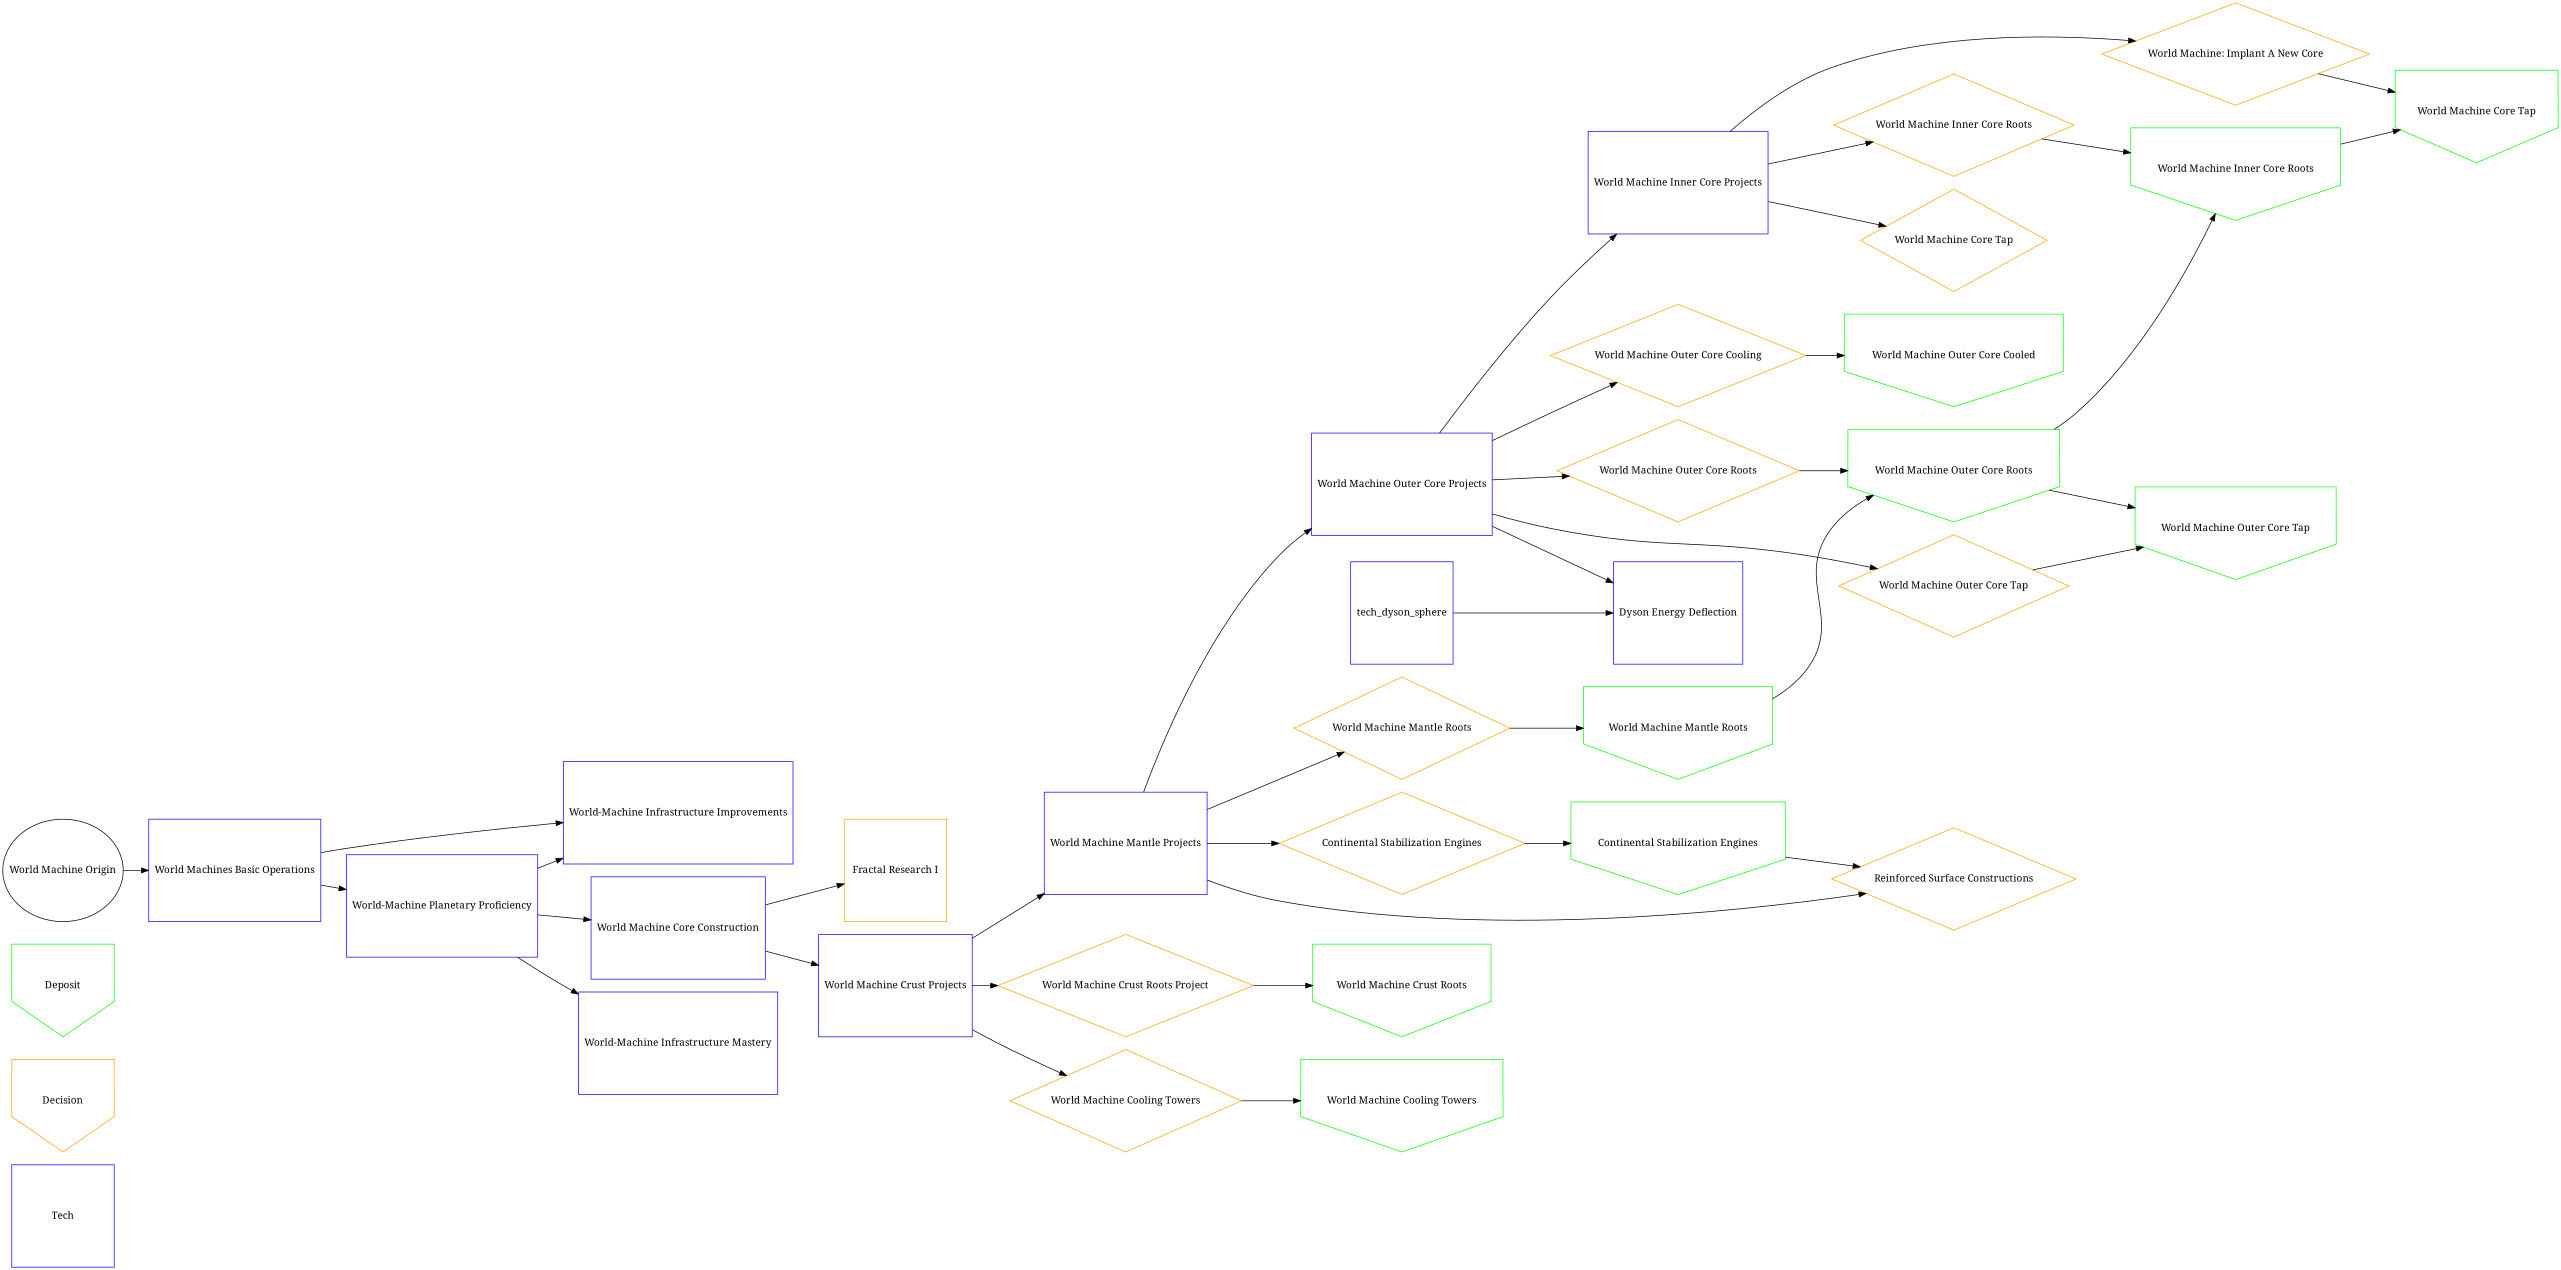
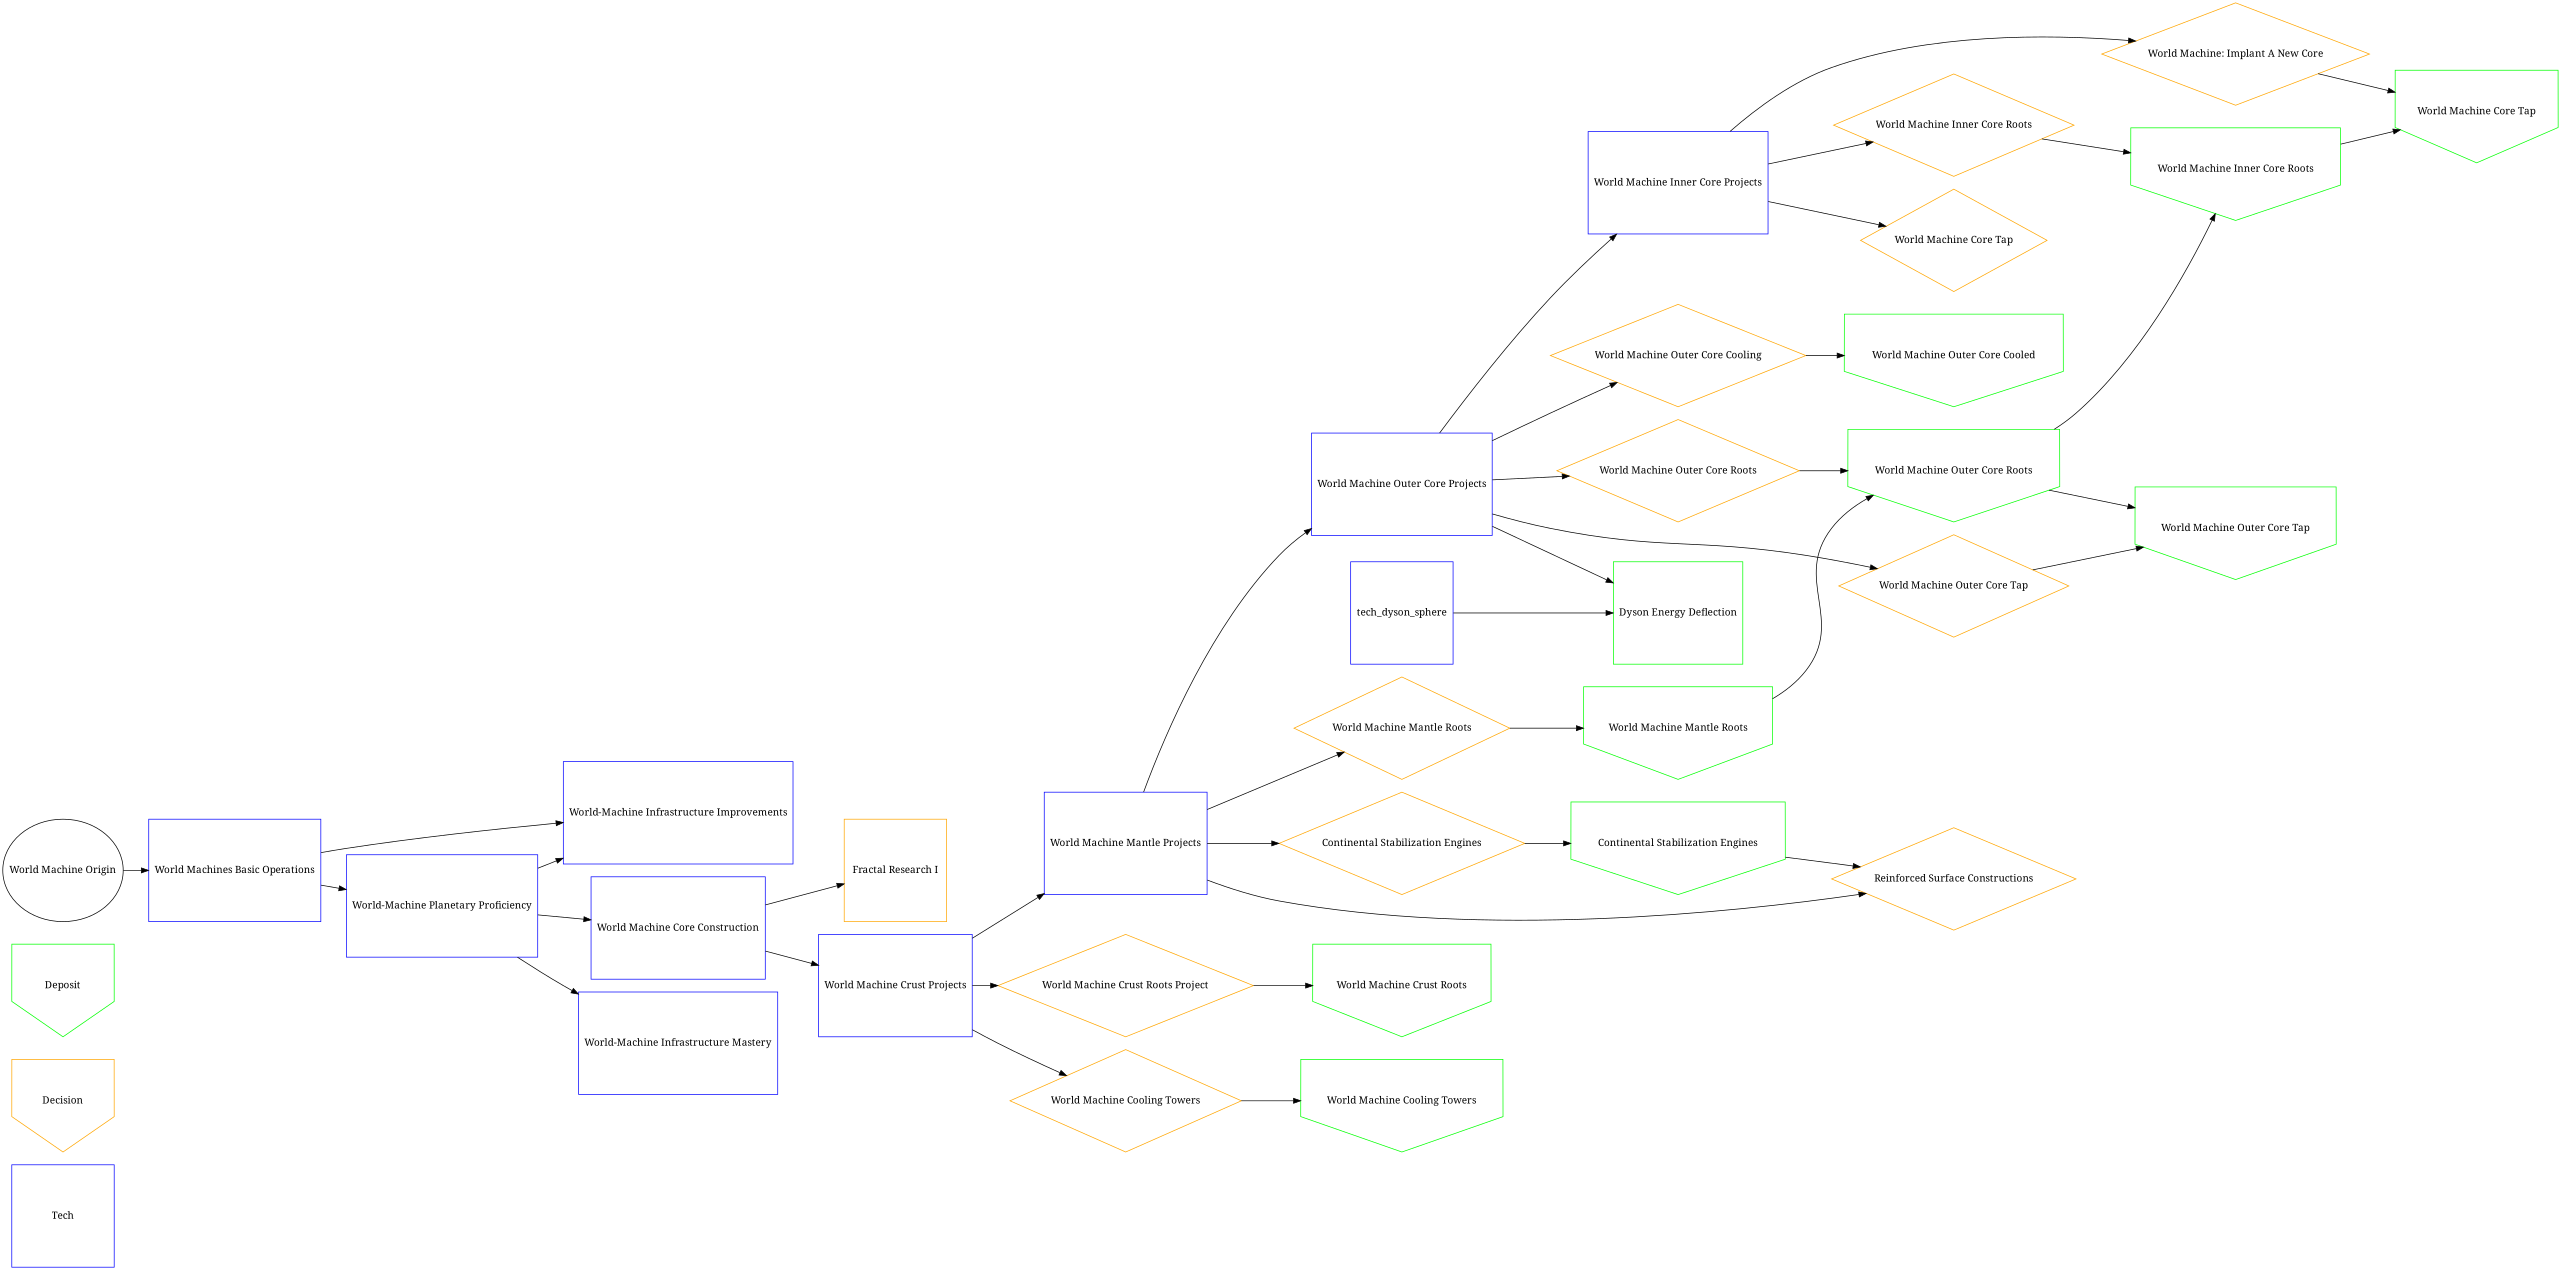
node "Dyson Energy Deflection": color blue -> green
